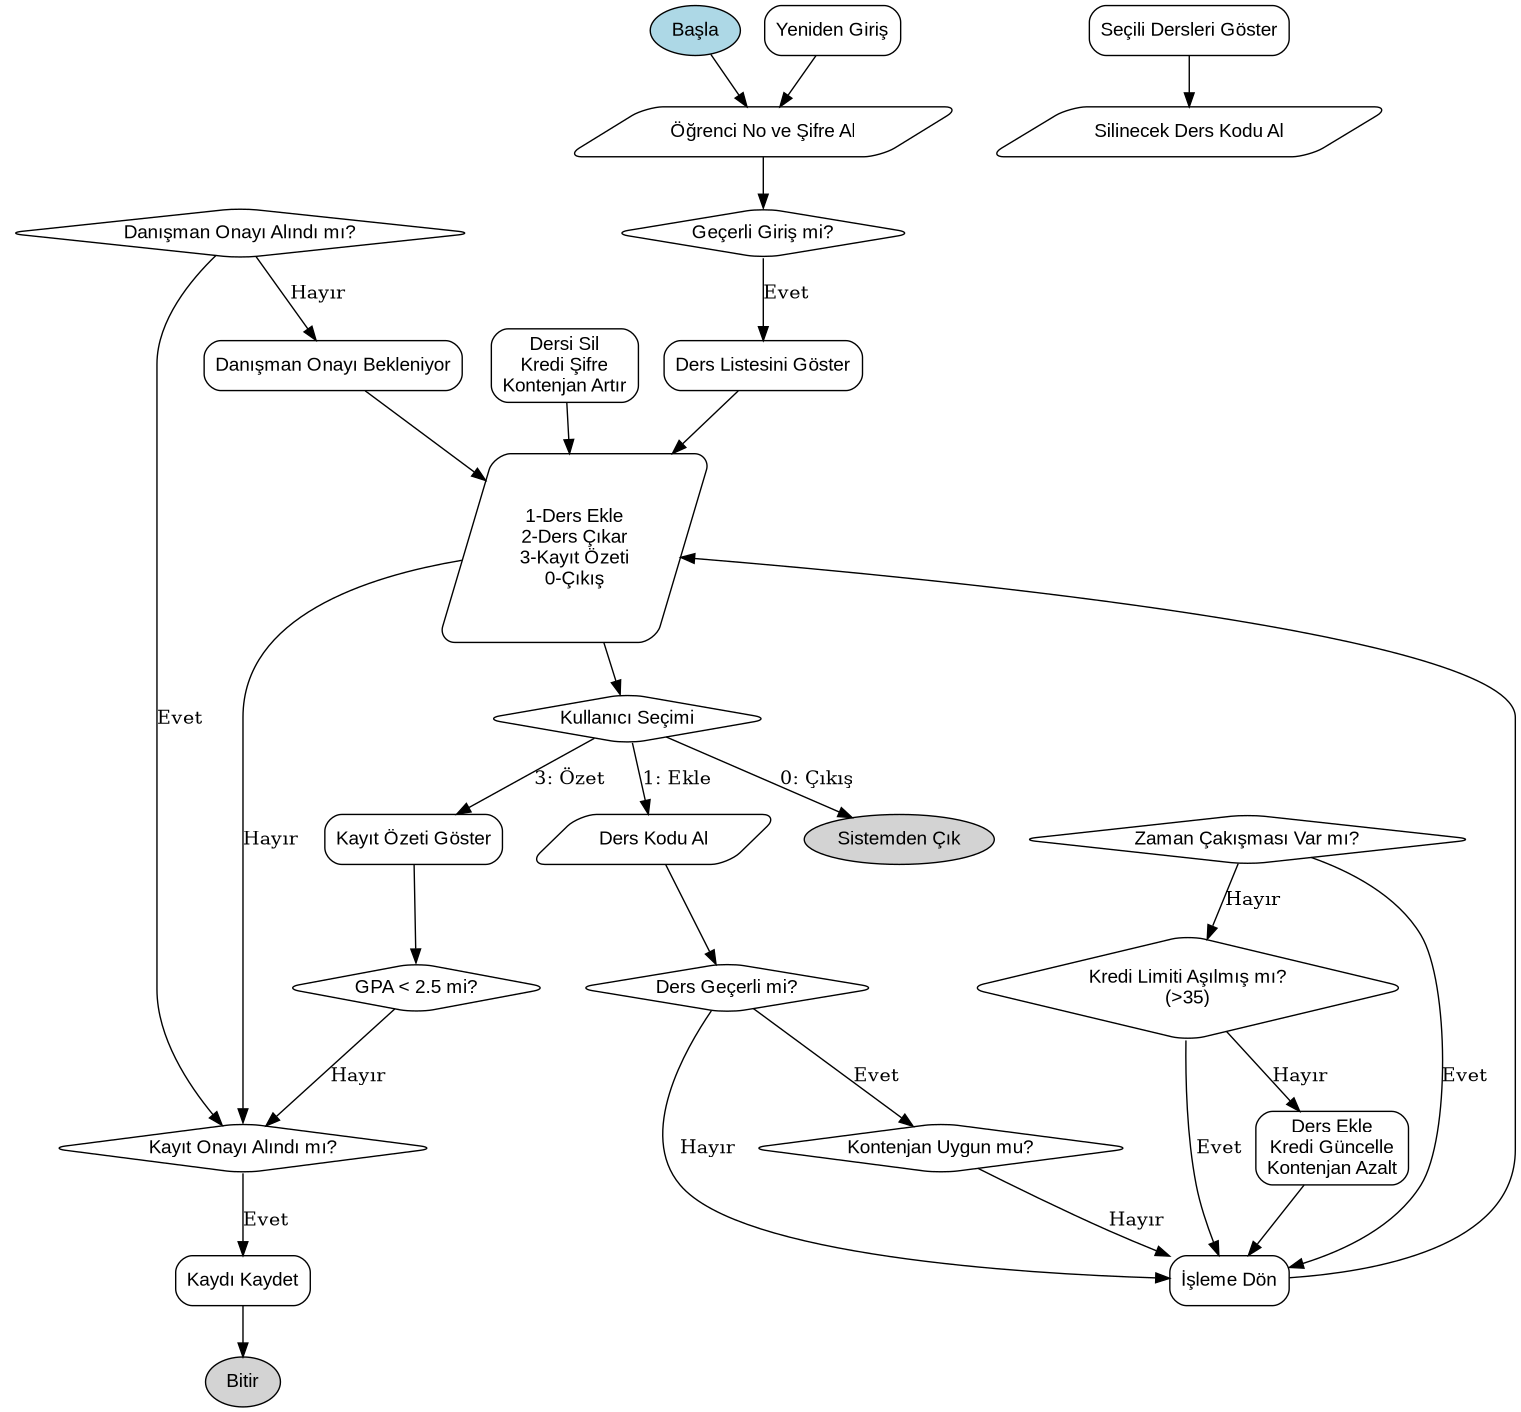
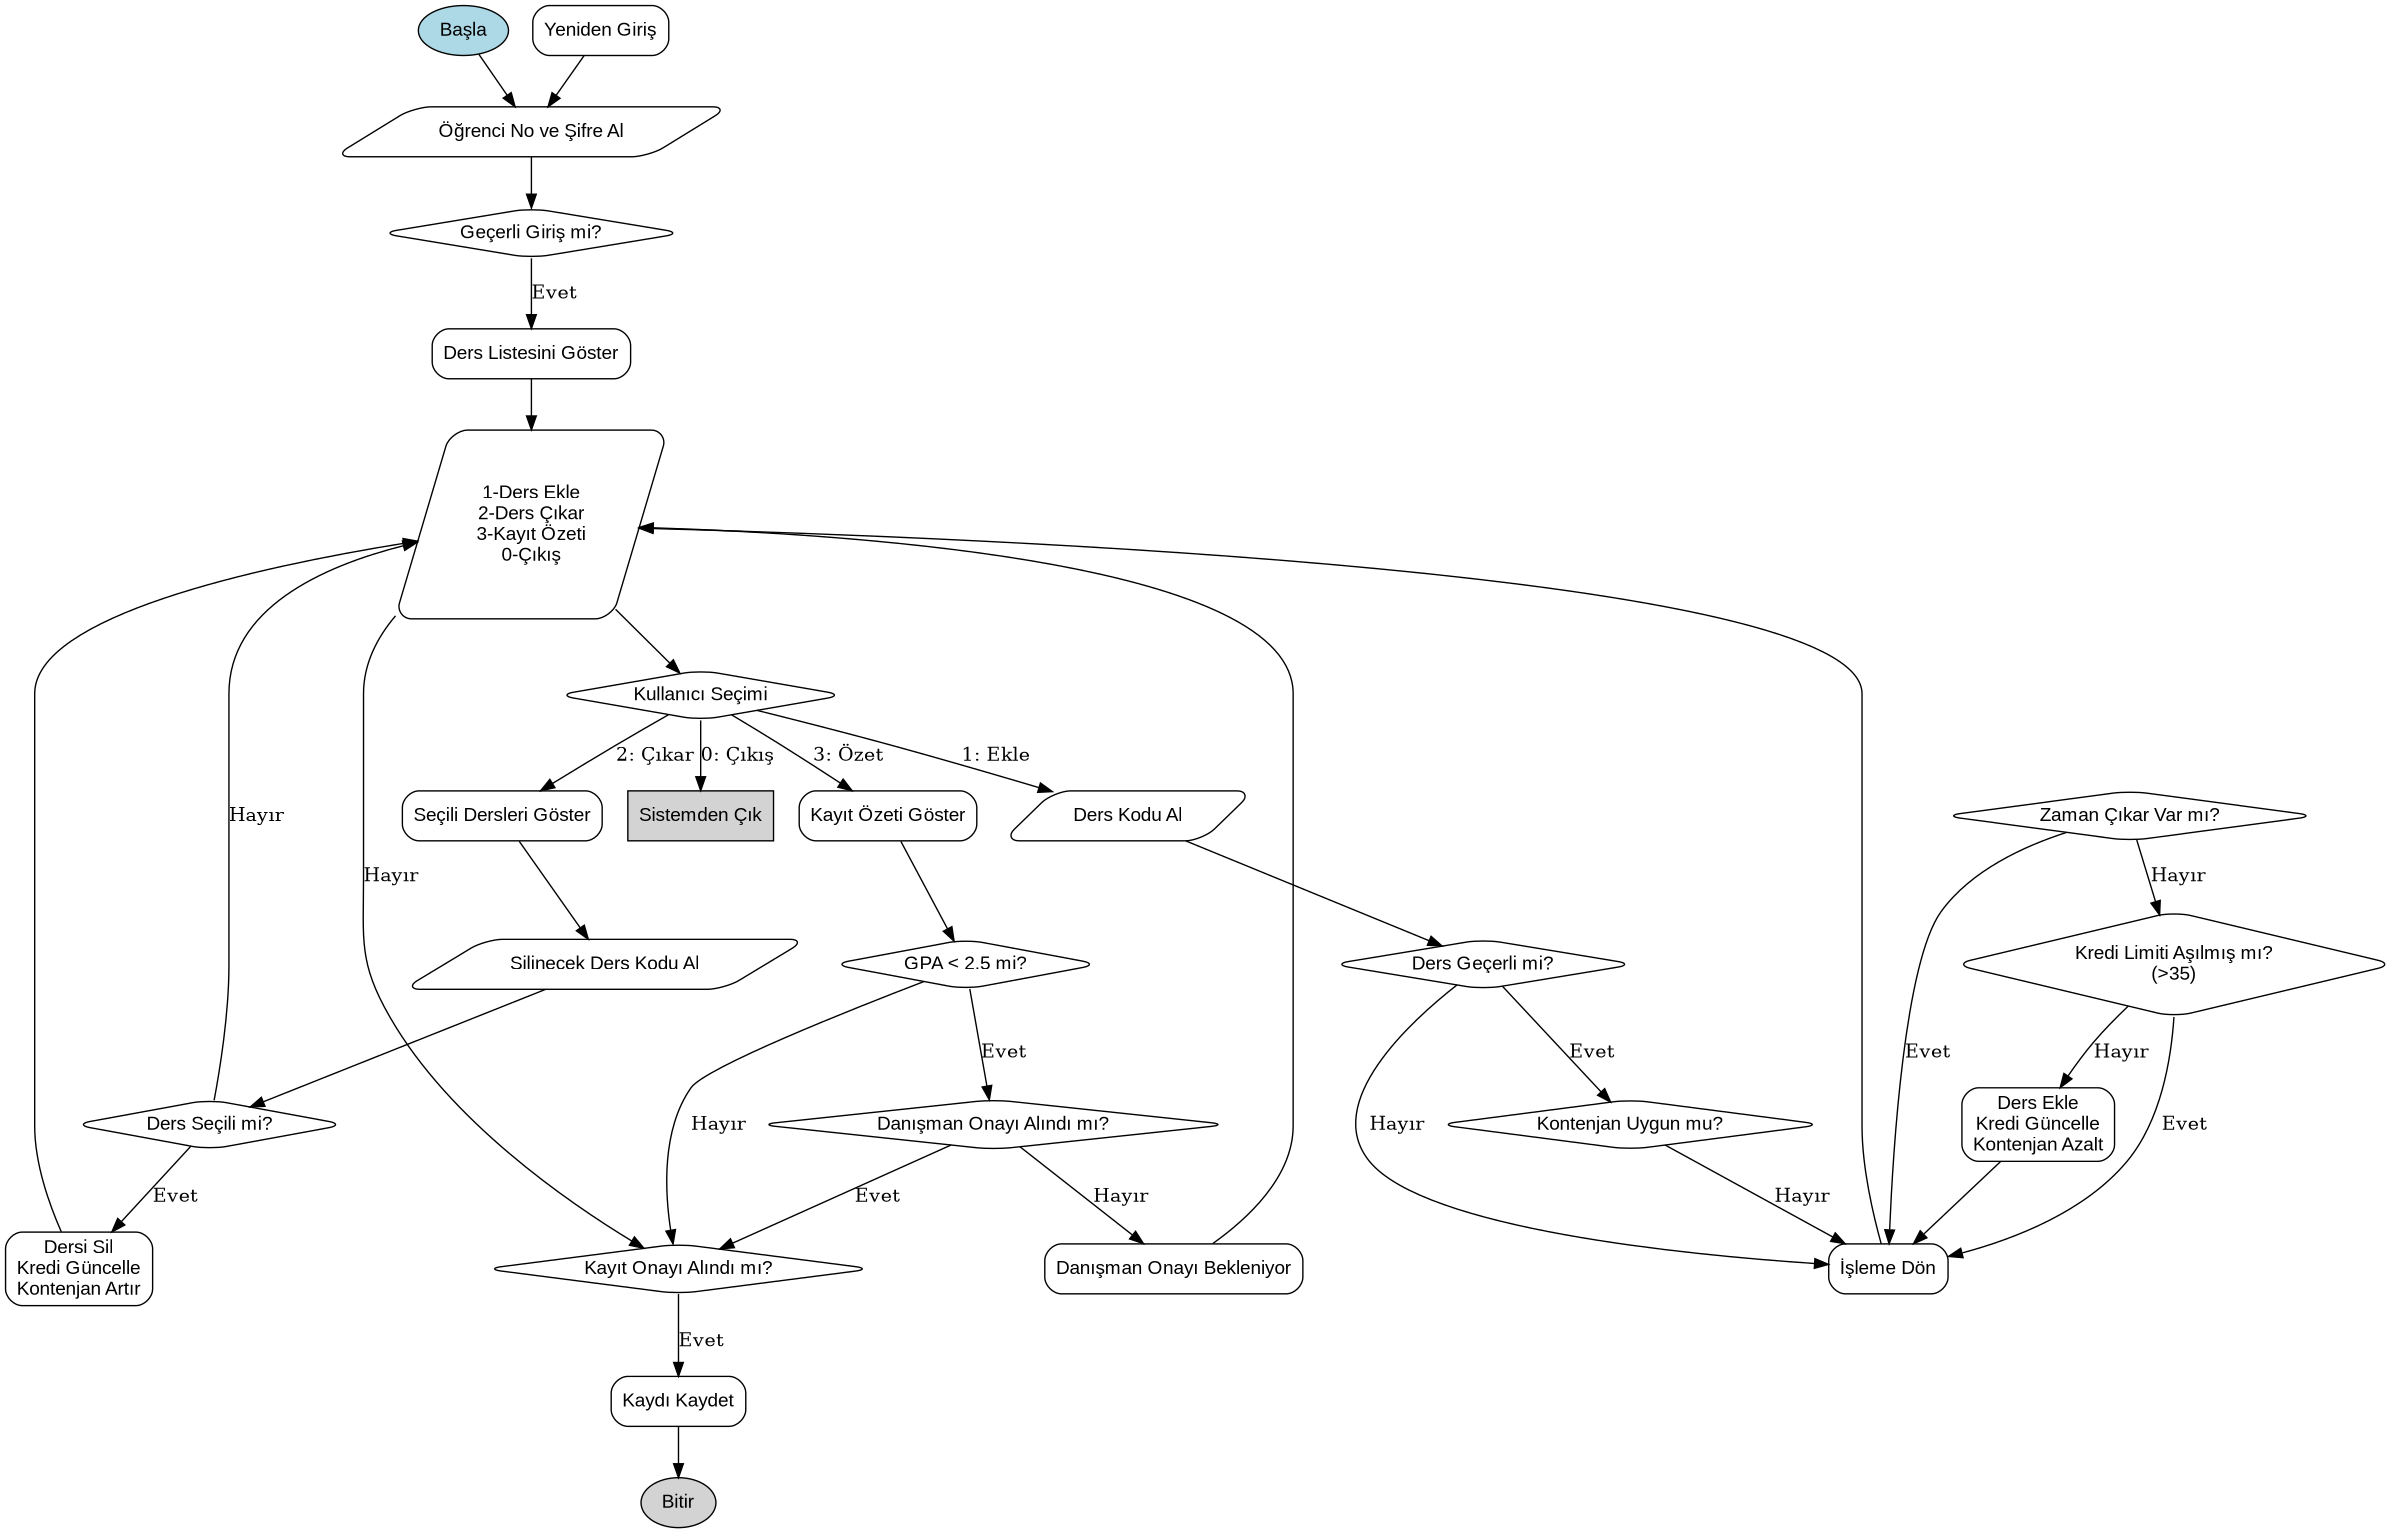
node "Dersi Sil Kredi Şifre Kontenjan Artır": label "Dersi Sil Kredi Şifre Kontenjan Artır" -> "Dersi Sil Kredi Güncelle Kontenjan Artır"
edge "Kullanıcı Seçimi" -> "Seçili Dersleri Göster": added, label "2: Çıkar"
node "Sistemden Çık": shape ellipse -> box
node "Zaman Çakışması Var mı?": label "Zaman Çakışması Var mı?" -> "Zaman Çıkar Var mı?"
edge "GPA < 2.5 mi?" -> "Danışman Onayı Alındı mı?": added, label "Evet"
node "Ders Seçili mi?": added
